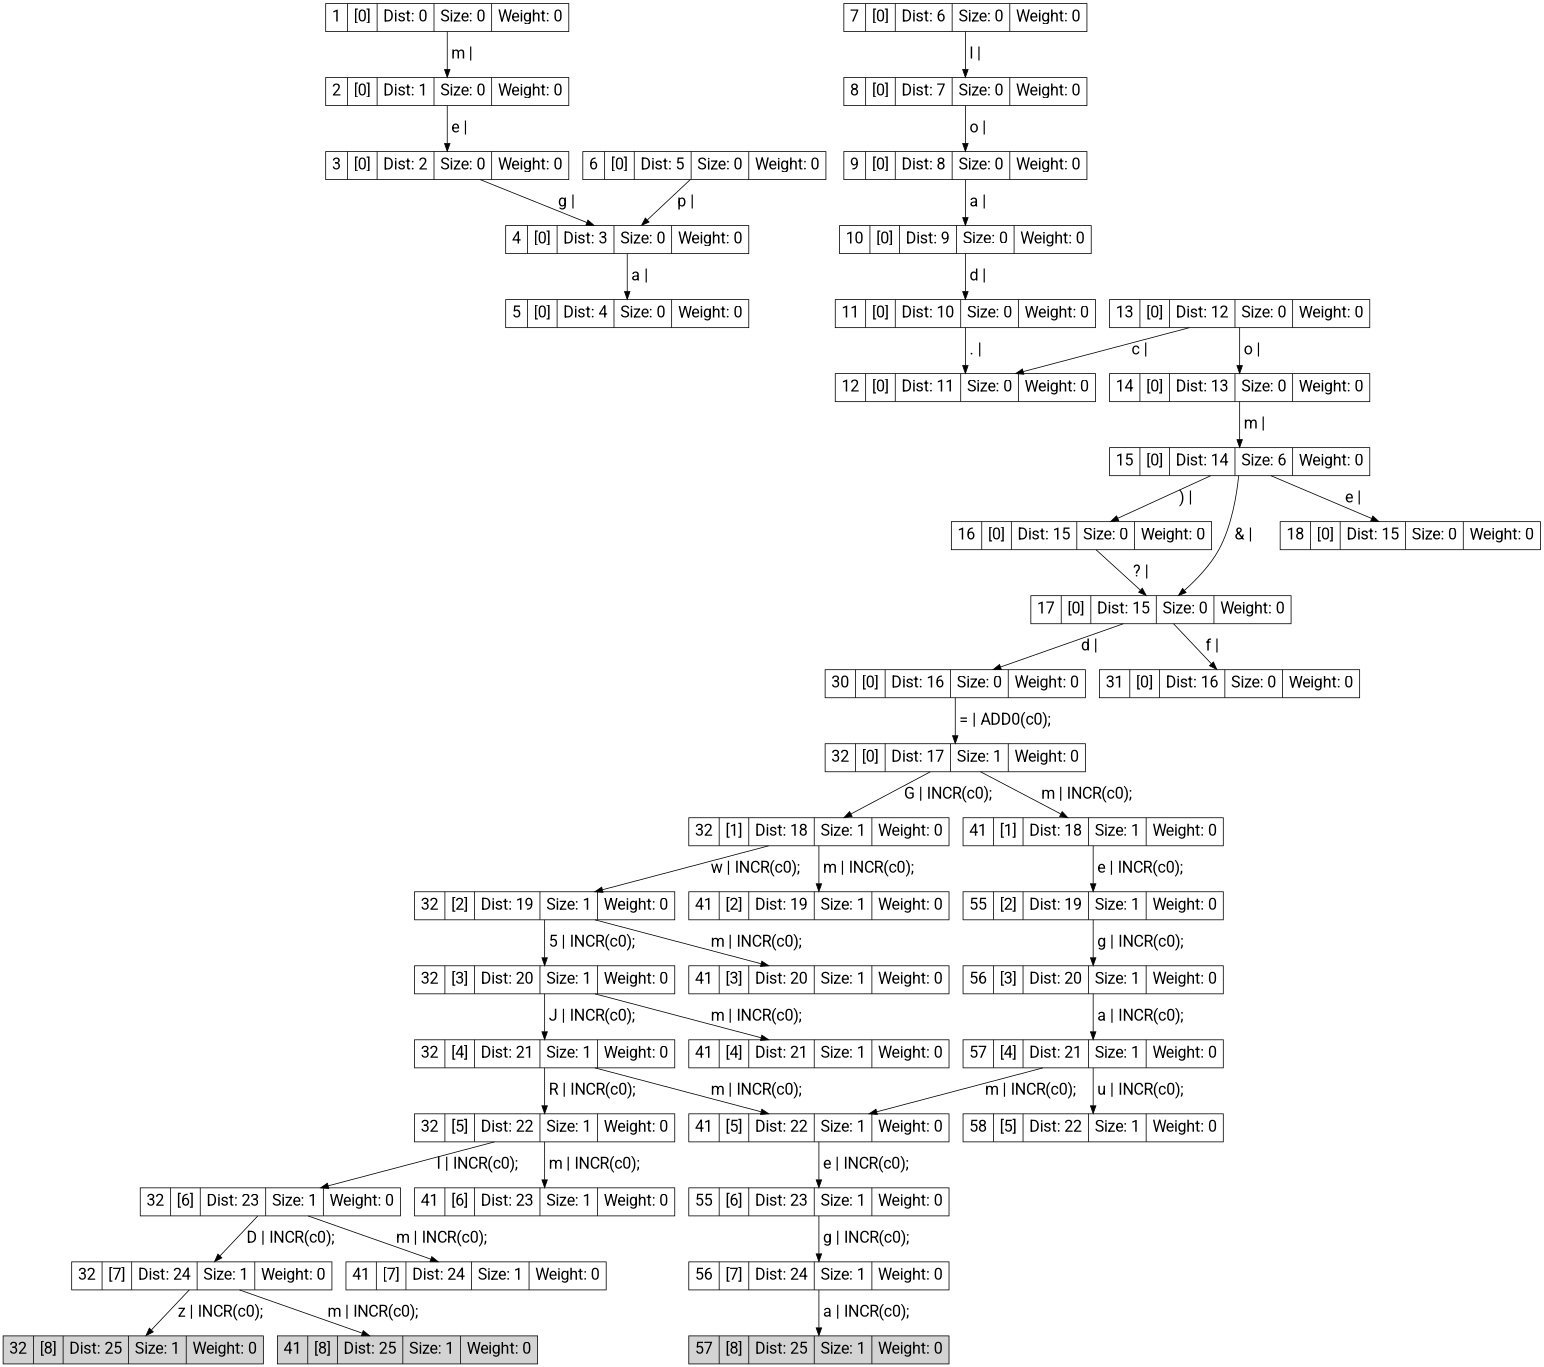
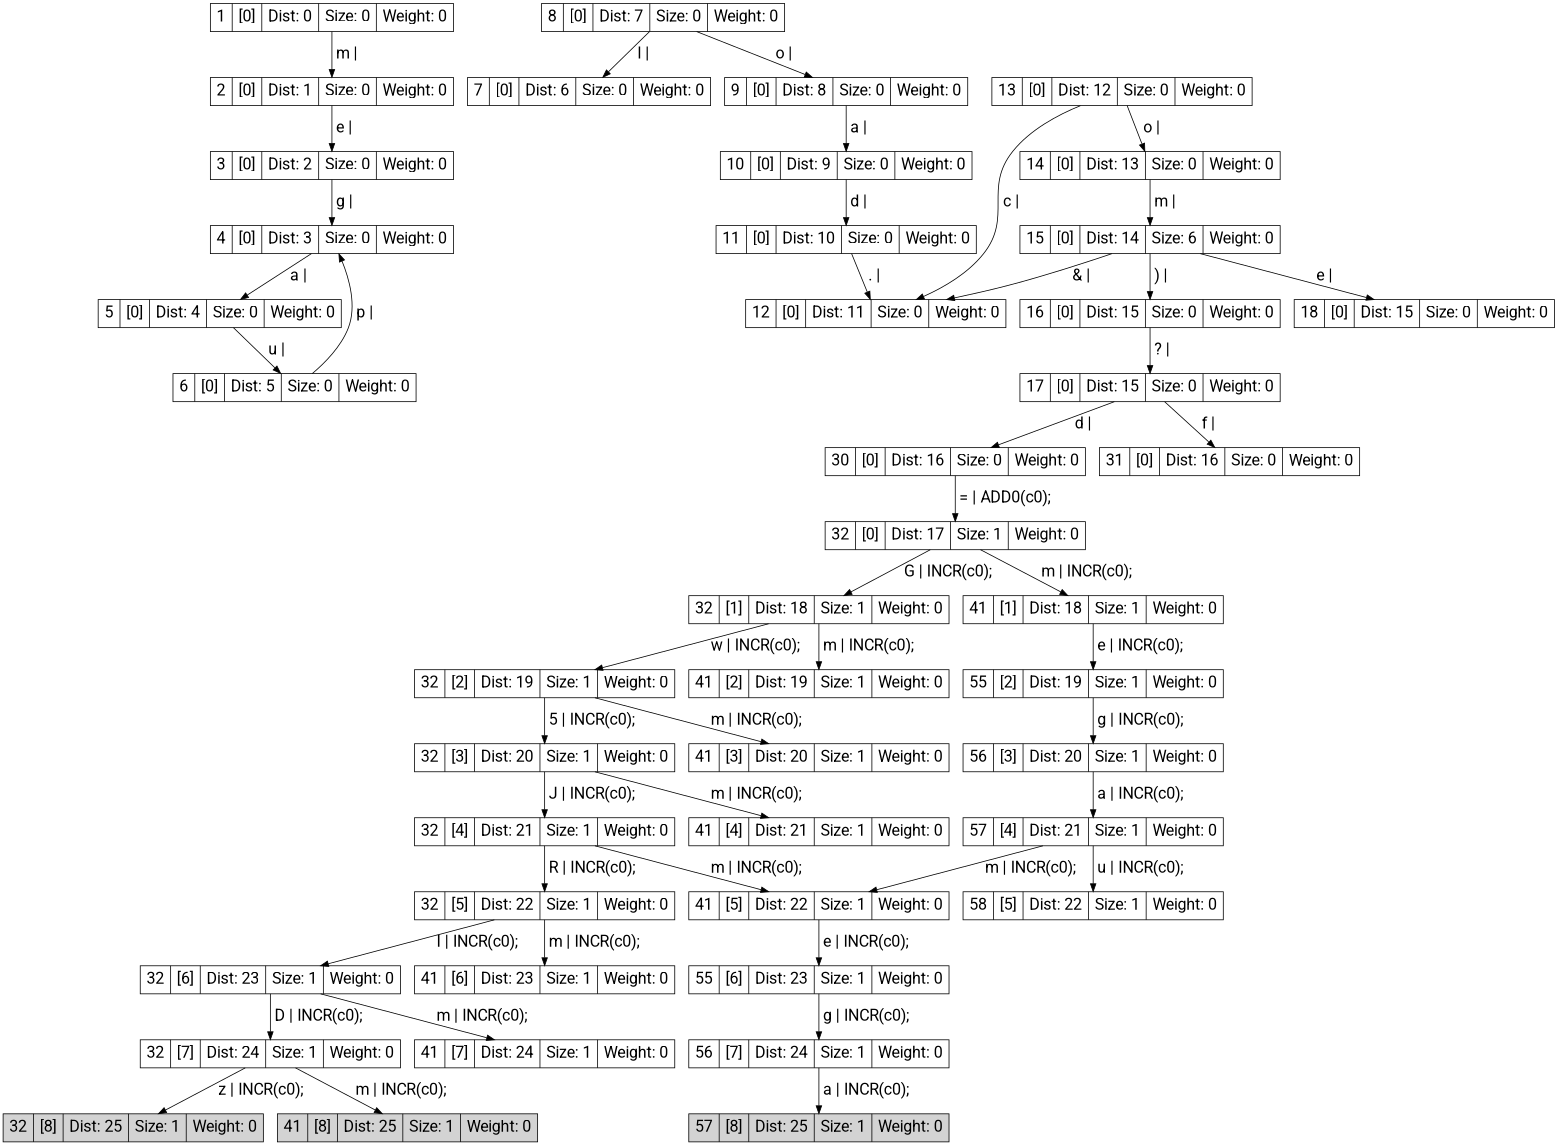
edge "7" -> "8": reversed
edge "5" -> "6": added, label "u |"
edge "15" -> "17": now "15" -> "12"
